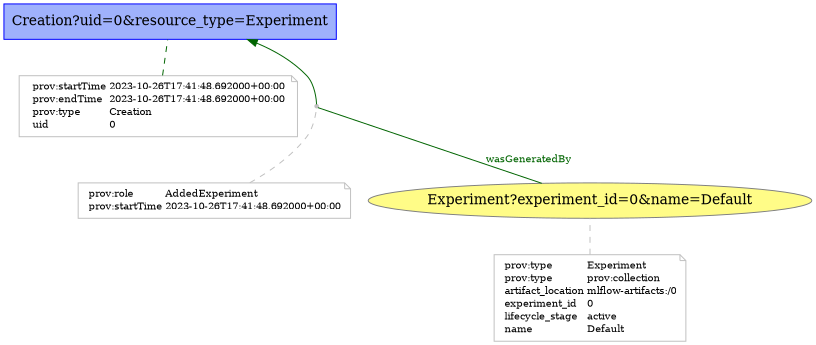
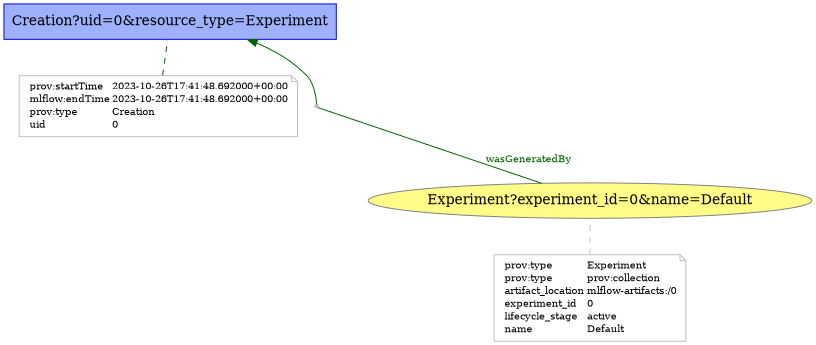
node "prov:startTime": text "prov:endTime" -> "mlflow:endTime"
node "prov:role": removed
